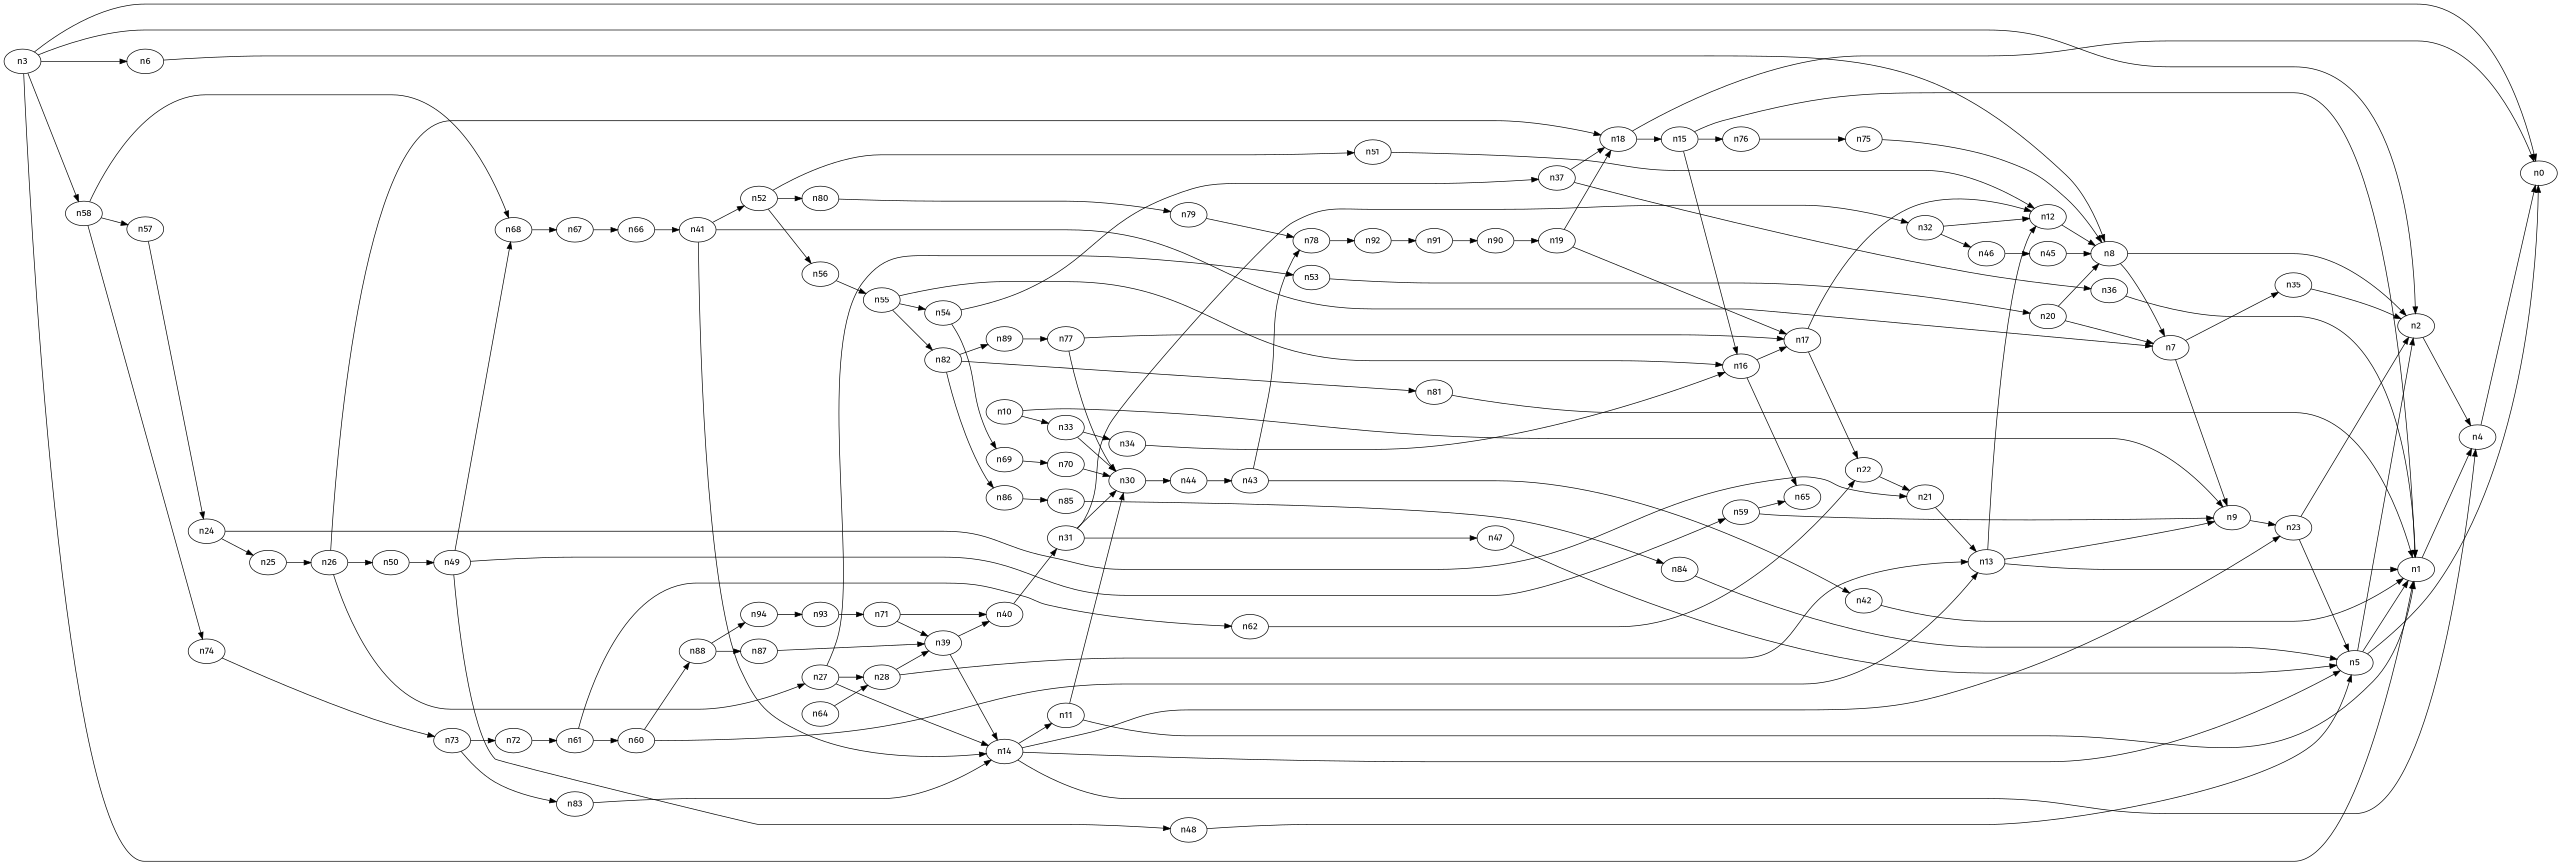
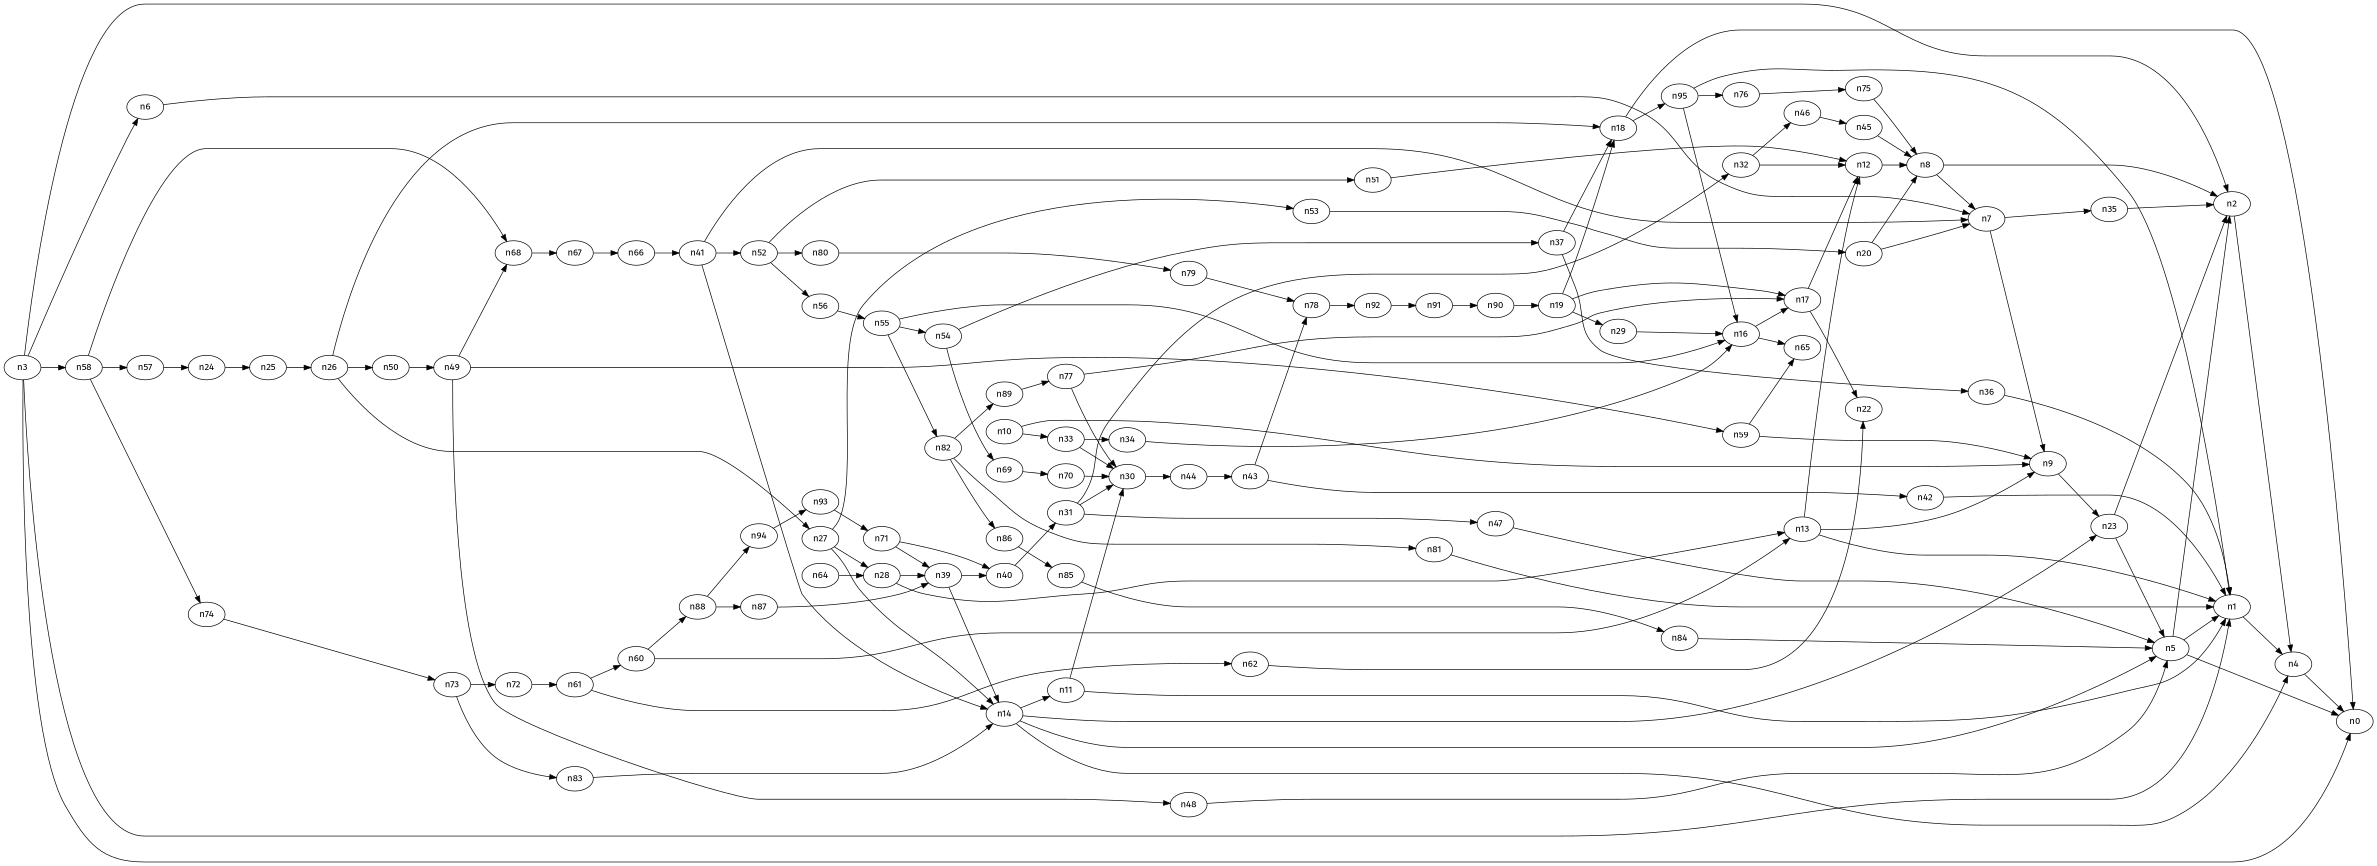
edge "n6" -> "n8": now "n6" -> "n7"
node "n15": label "n15" -> "n95"
node "n29": added
node "n21": removed
